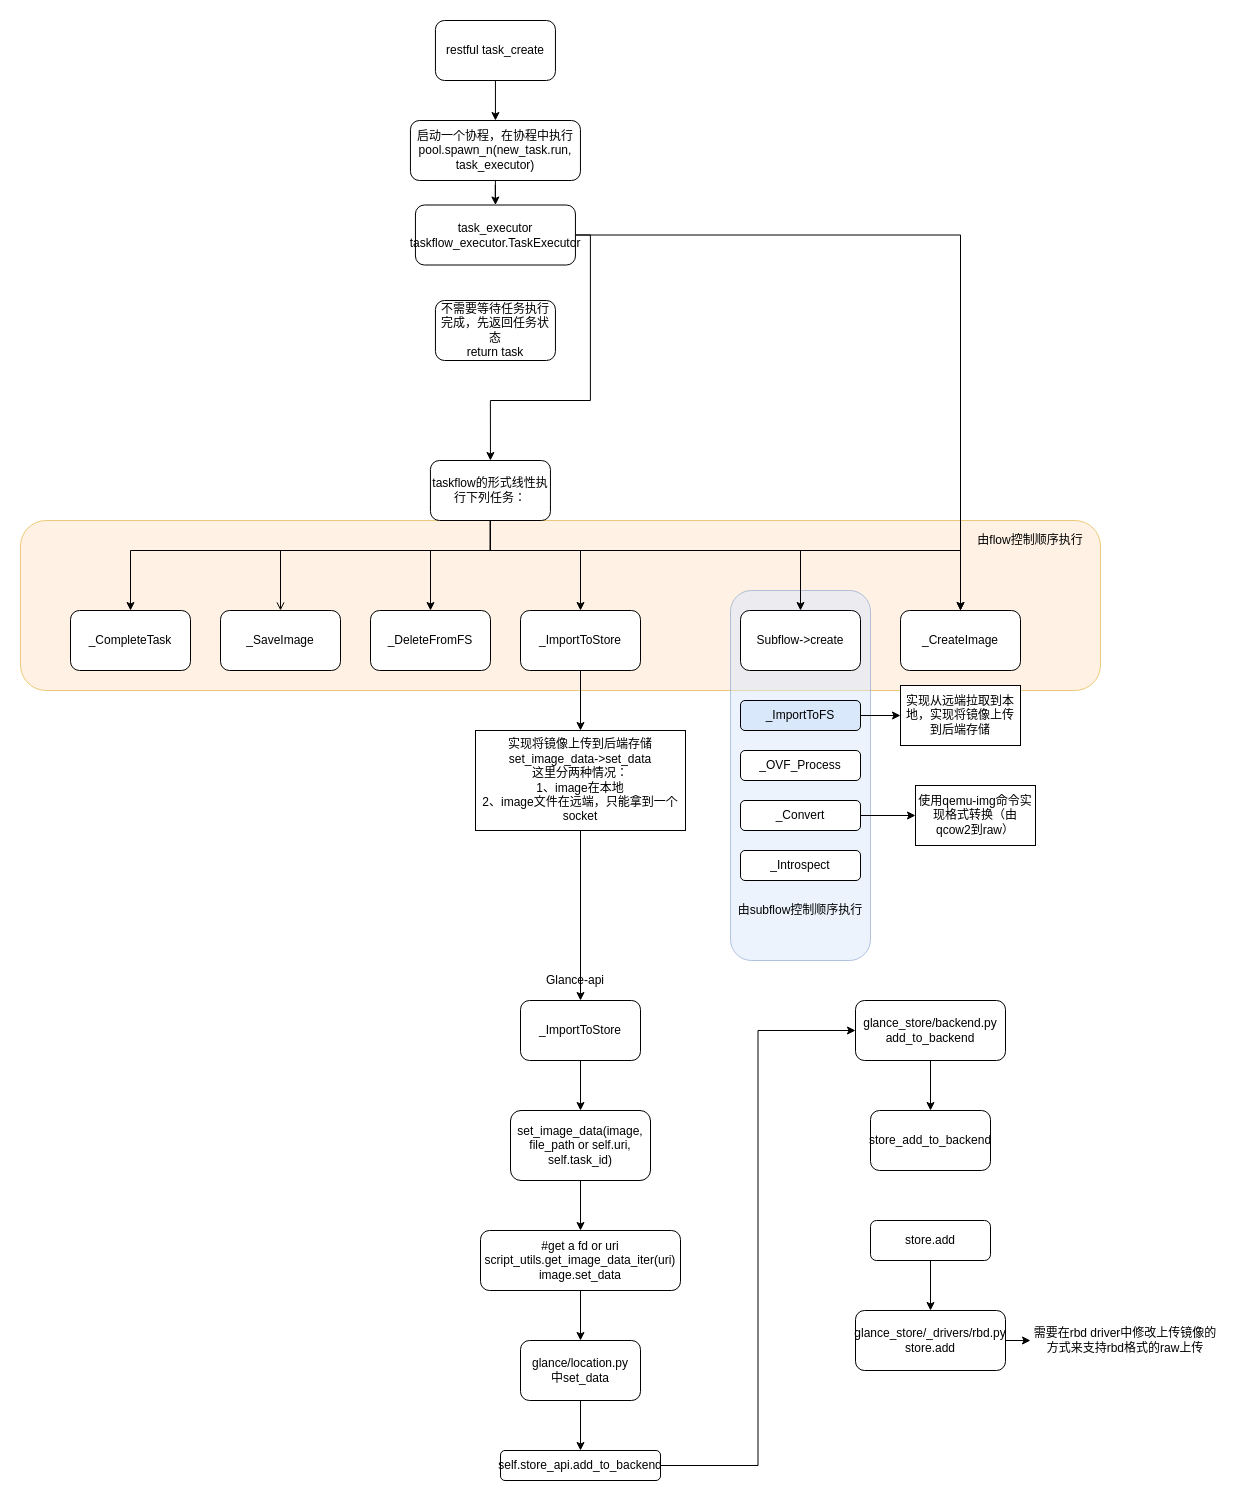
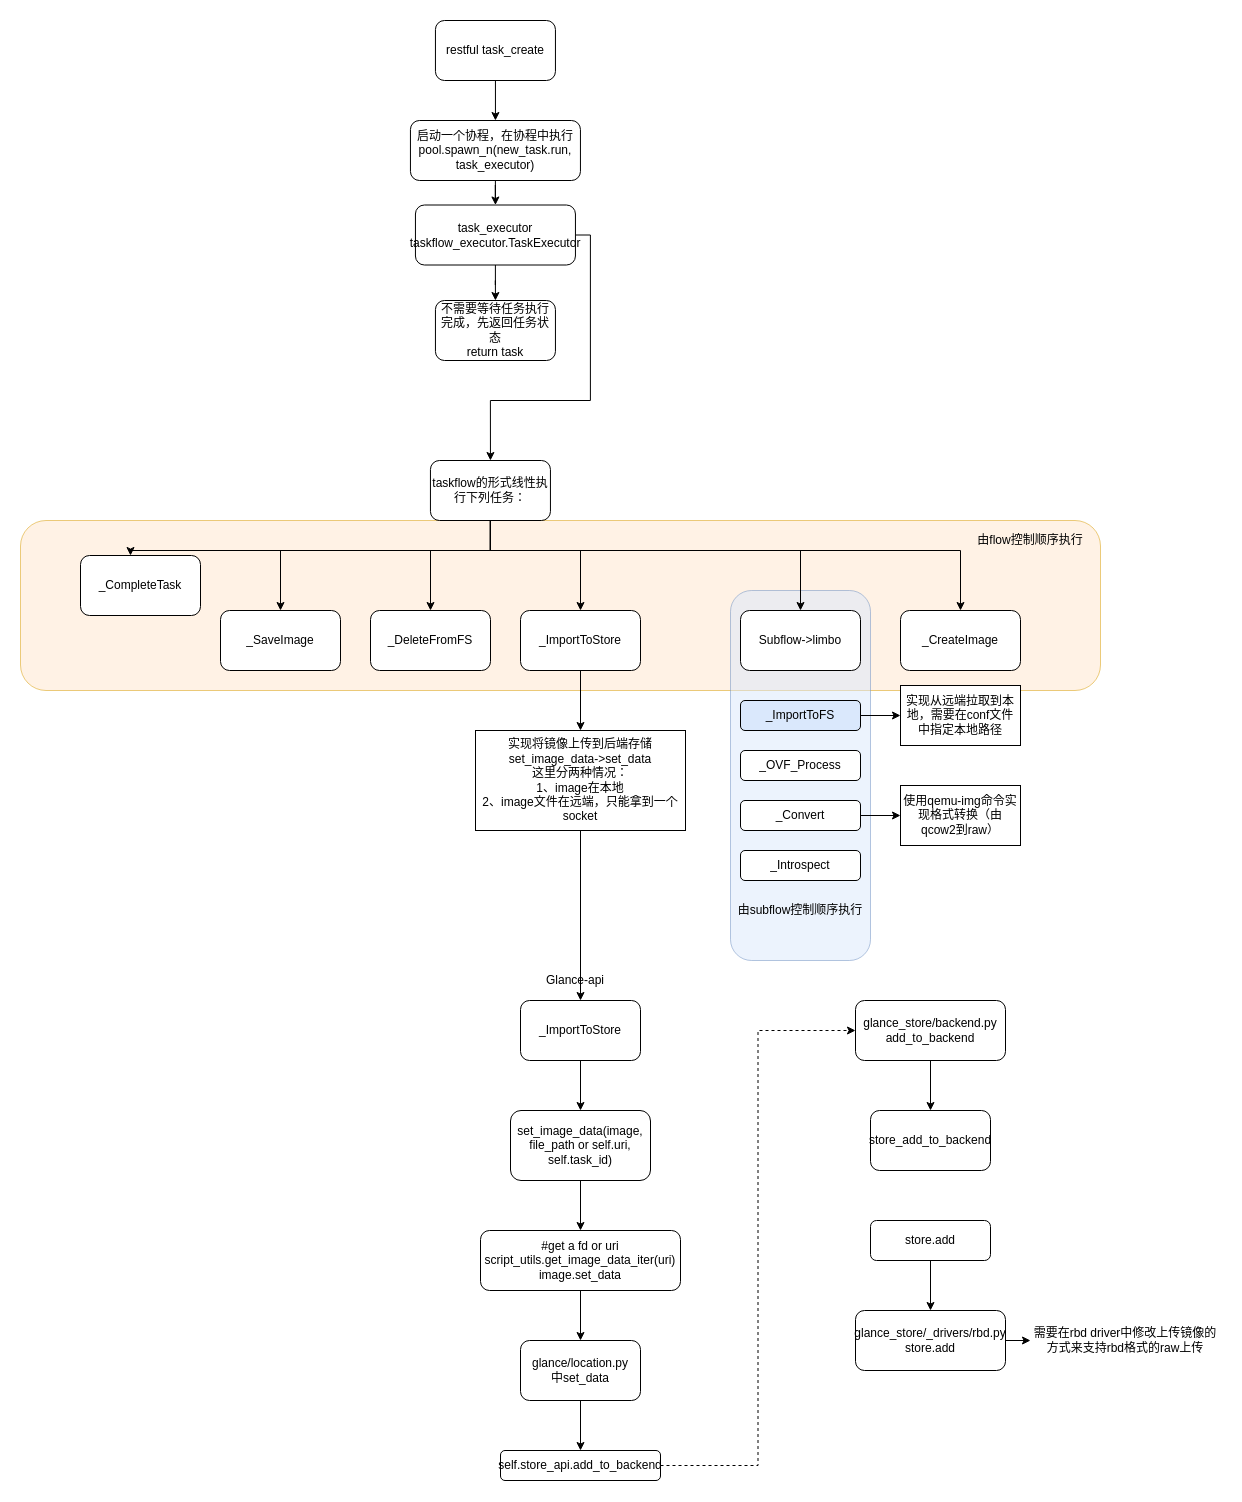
edge "task_executor taskflow_executor.TaskExecutor" -> "_CreateImage": now "task_executor taskflow_executor.TaskExecutor" -> "不需要等待任务执行完成，先返回任务状态 return task"
edge "taskflow的形式线性执行下列任务：" -> "_SaveImage": arrowhead open -> classic
node "_CompleteTask": moved (131, 641) -> (141, 586)
node "Subflow->create": label "Subflow->create" -> "Subflow->limbo"
node "实现从远端拉取到本地，实现将镜像上传到后端存储": label "实现从远端拉取到本地，实现将镜像上传到后端存储" -> "实现从远端拉取到本地，需要在conf文件中指定本地路径"
node "使用qemu-img命令实现格式转换（由qcow2到raw）": moved (976, 816) -> (961, 816)
edge "self.store_api.add_to_backend" -> "glance_store/backend.py add_to_backend": style solid -> dashed
